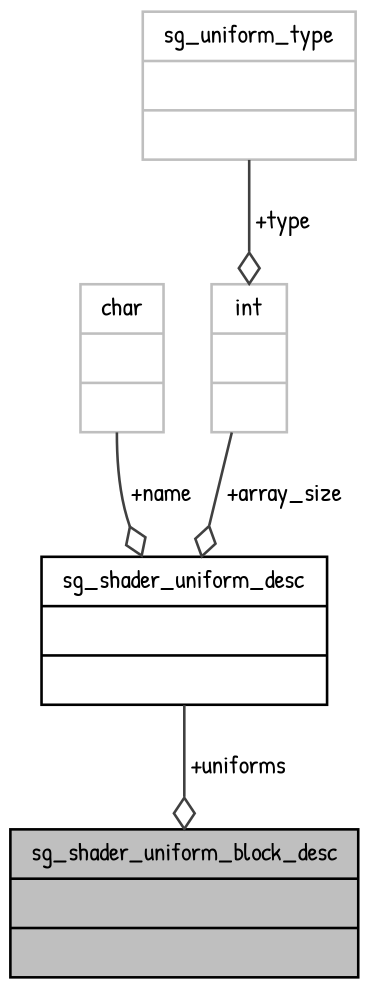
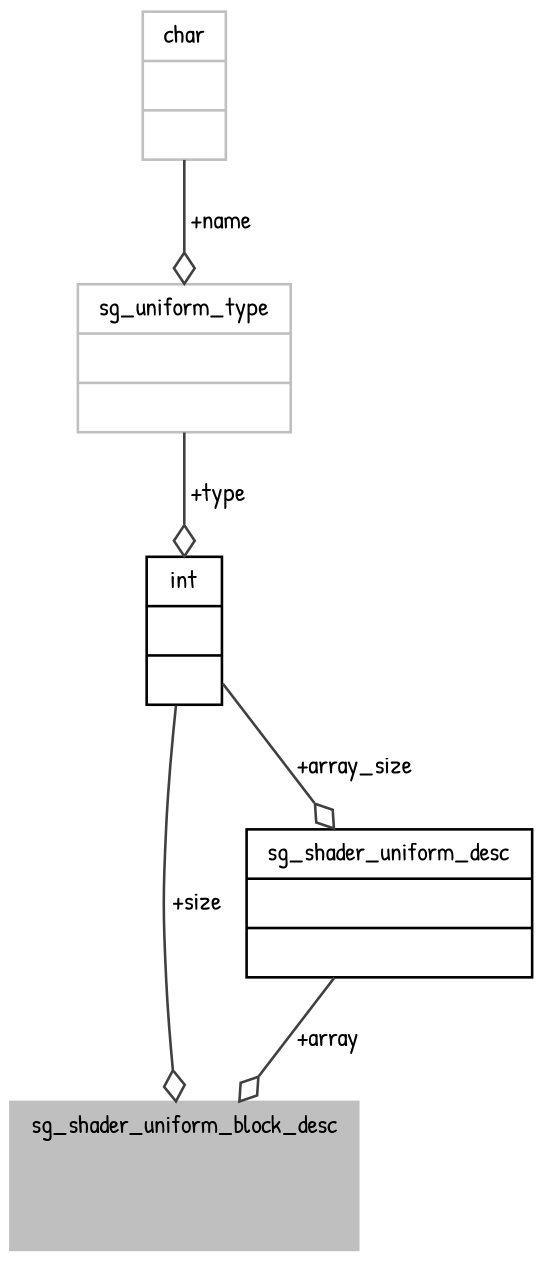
node "int": color grey75 -> black
edge "char" -> "sg_shader_uniform_desc": now "char" -> "sg_uniform_type"
edge "sg_shader_uniform_desc" -> "sg_shader_uniform_block_desc": label " +uniforms" -> " +array"
edge "int" -> "sg_shader_uniform_block_desc": added, label "+size"
node "sg_shader_uniform_block_desc": color black -> grey75
